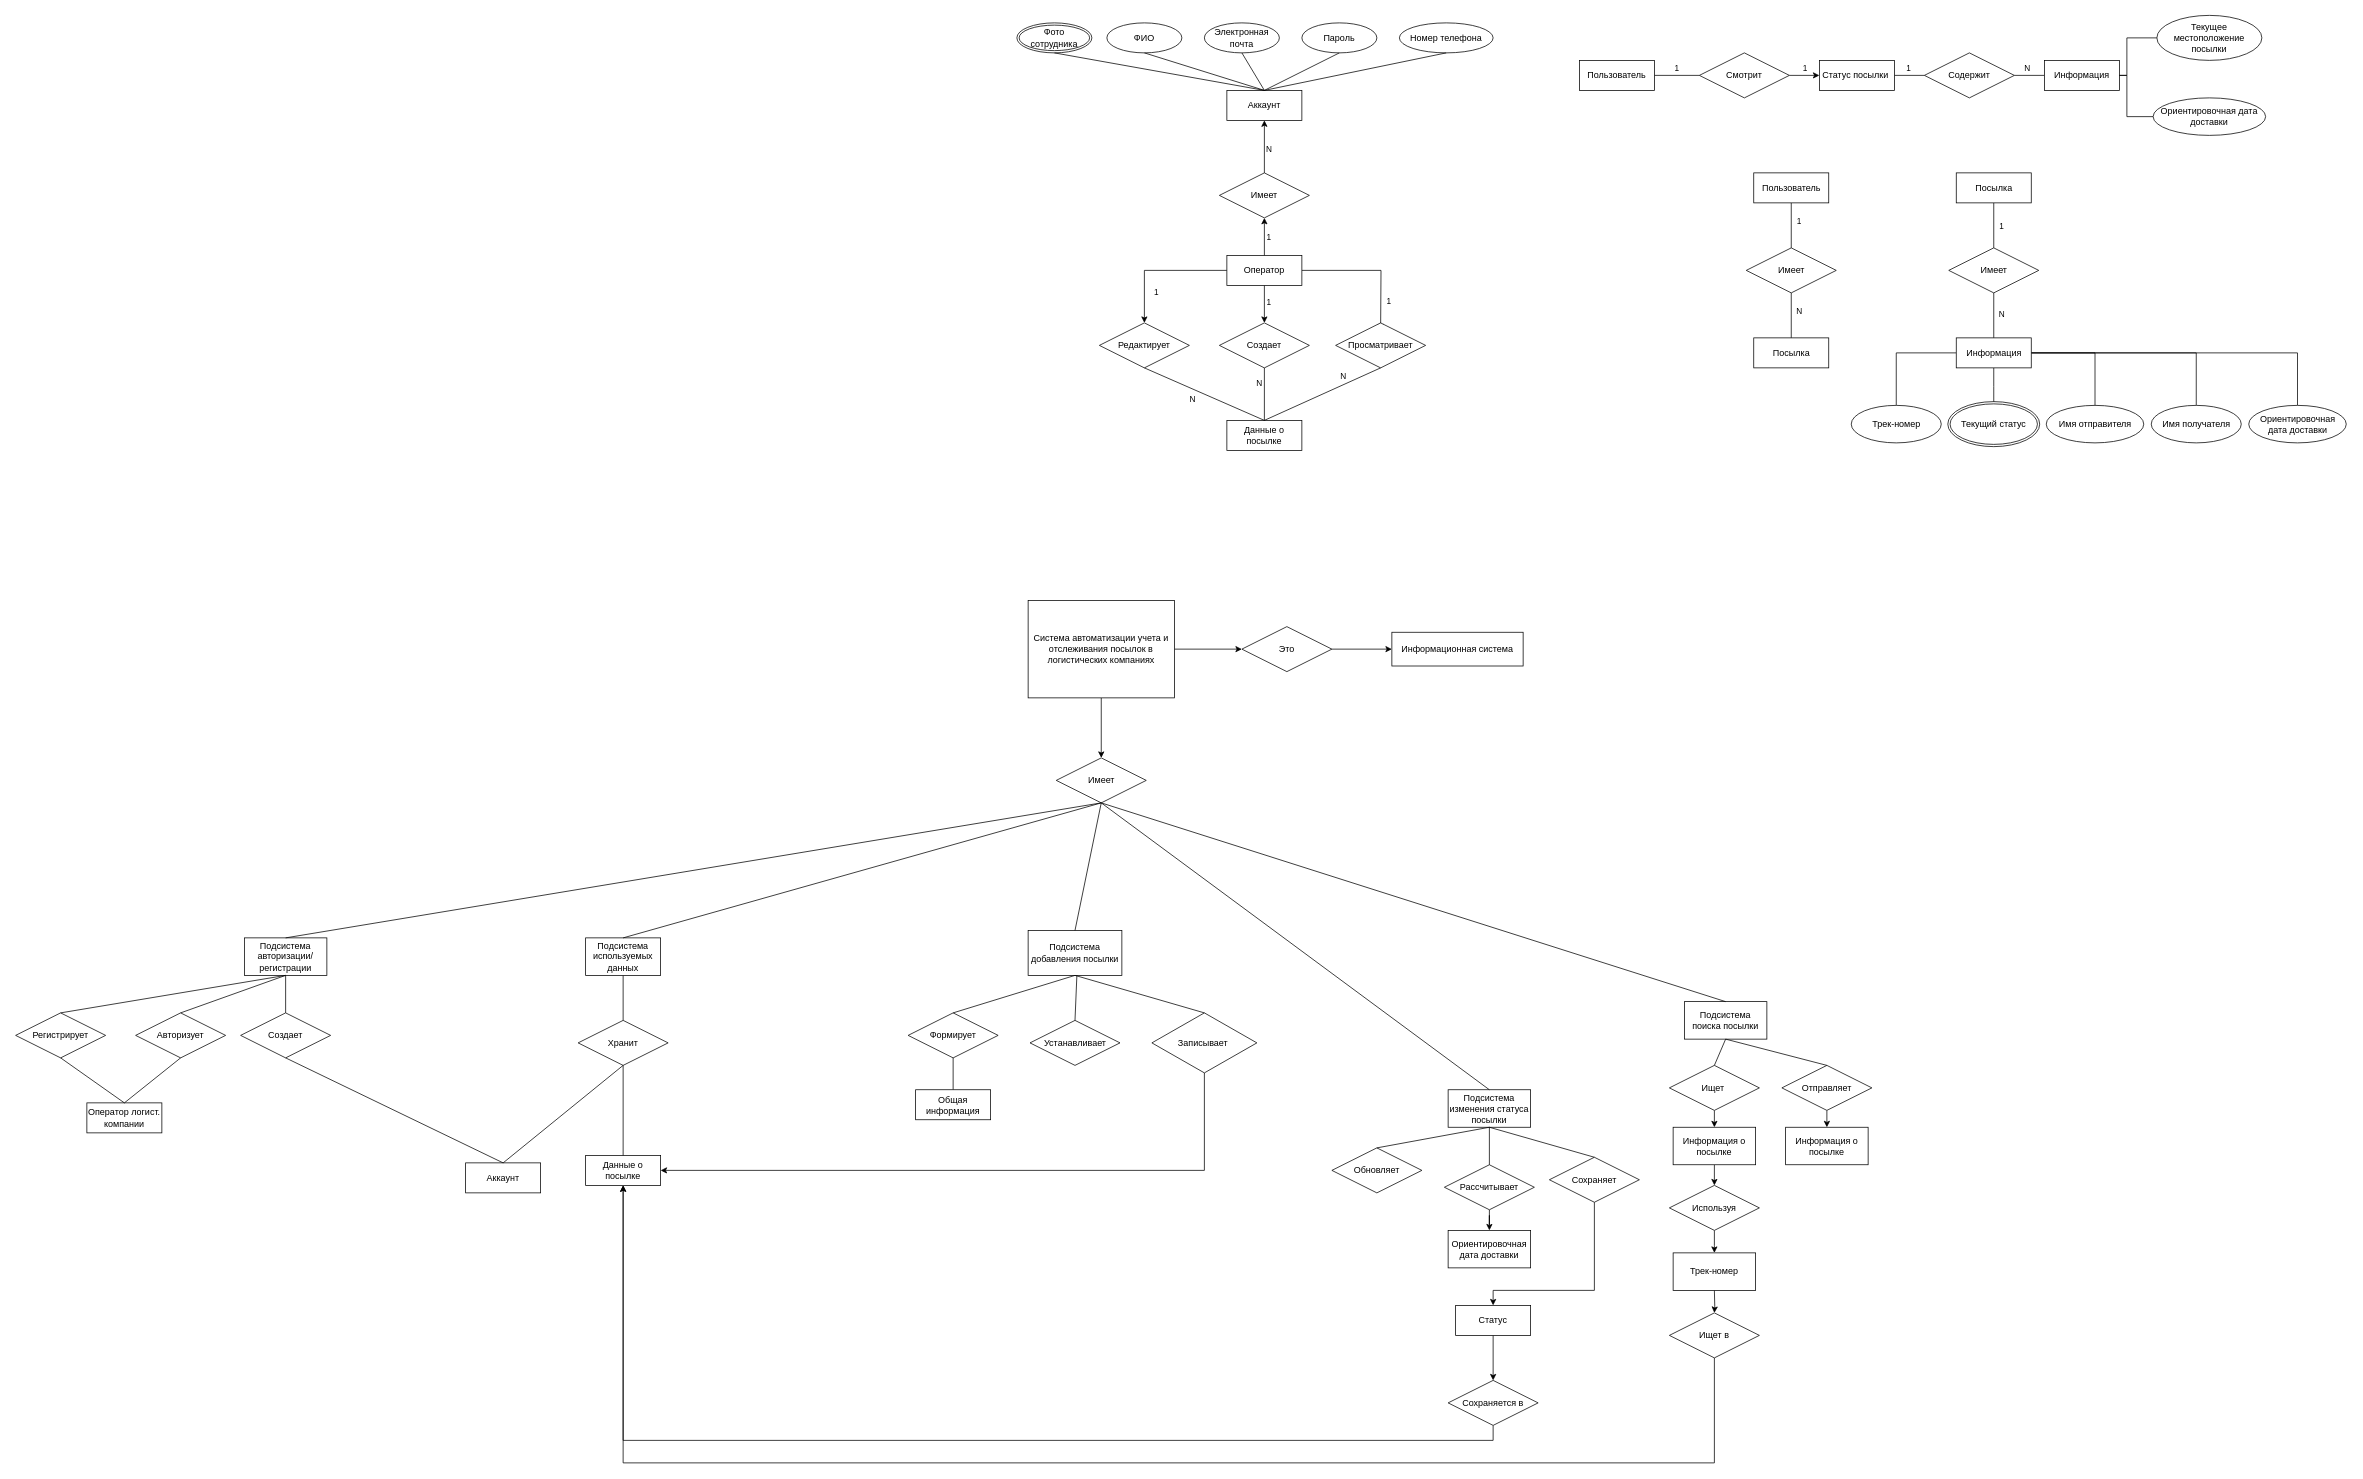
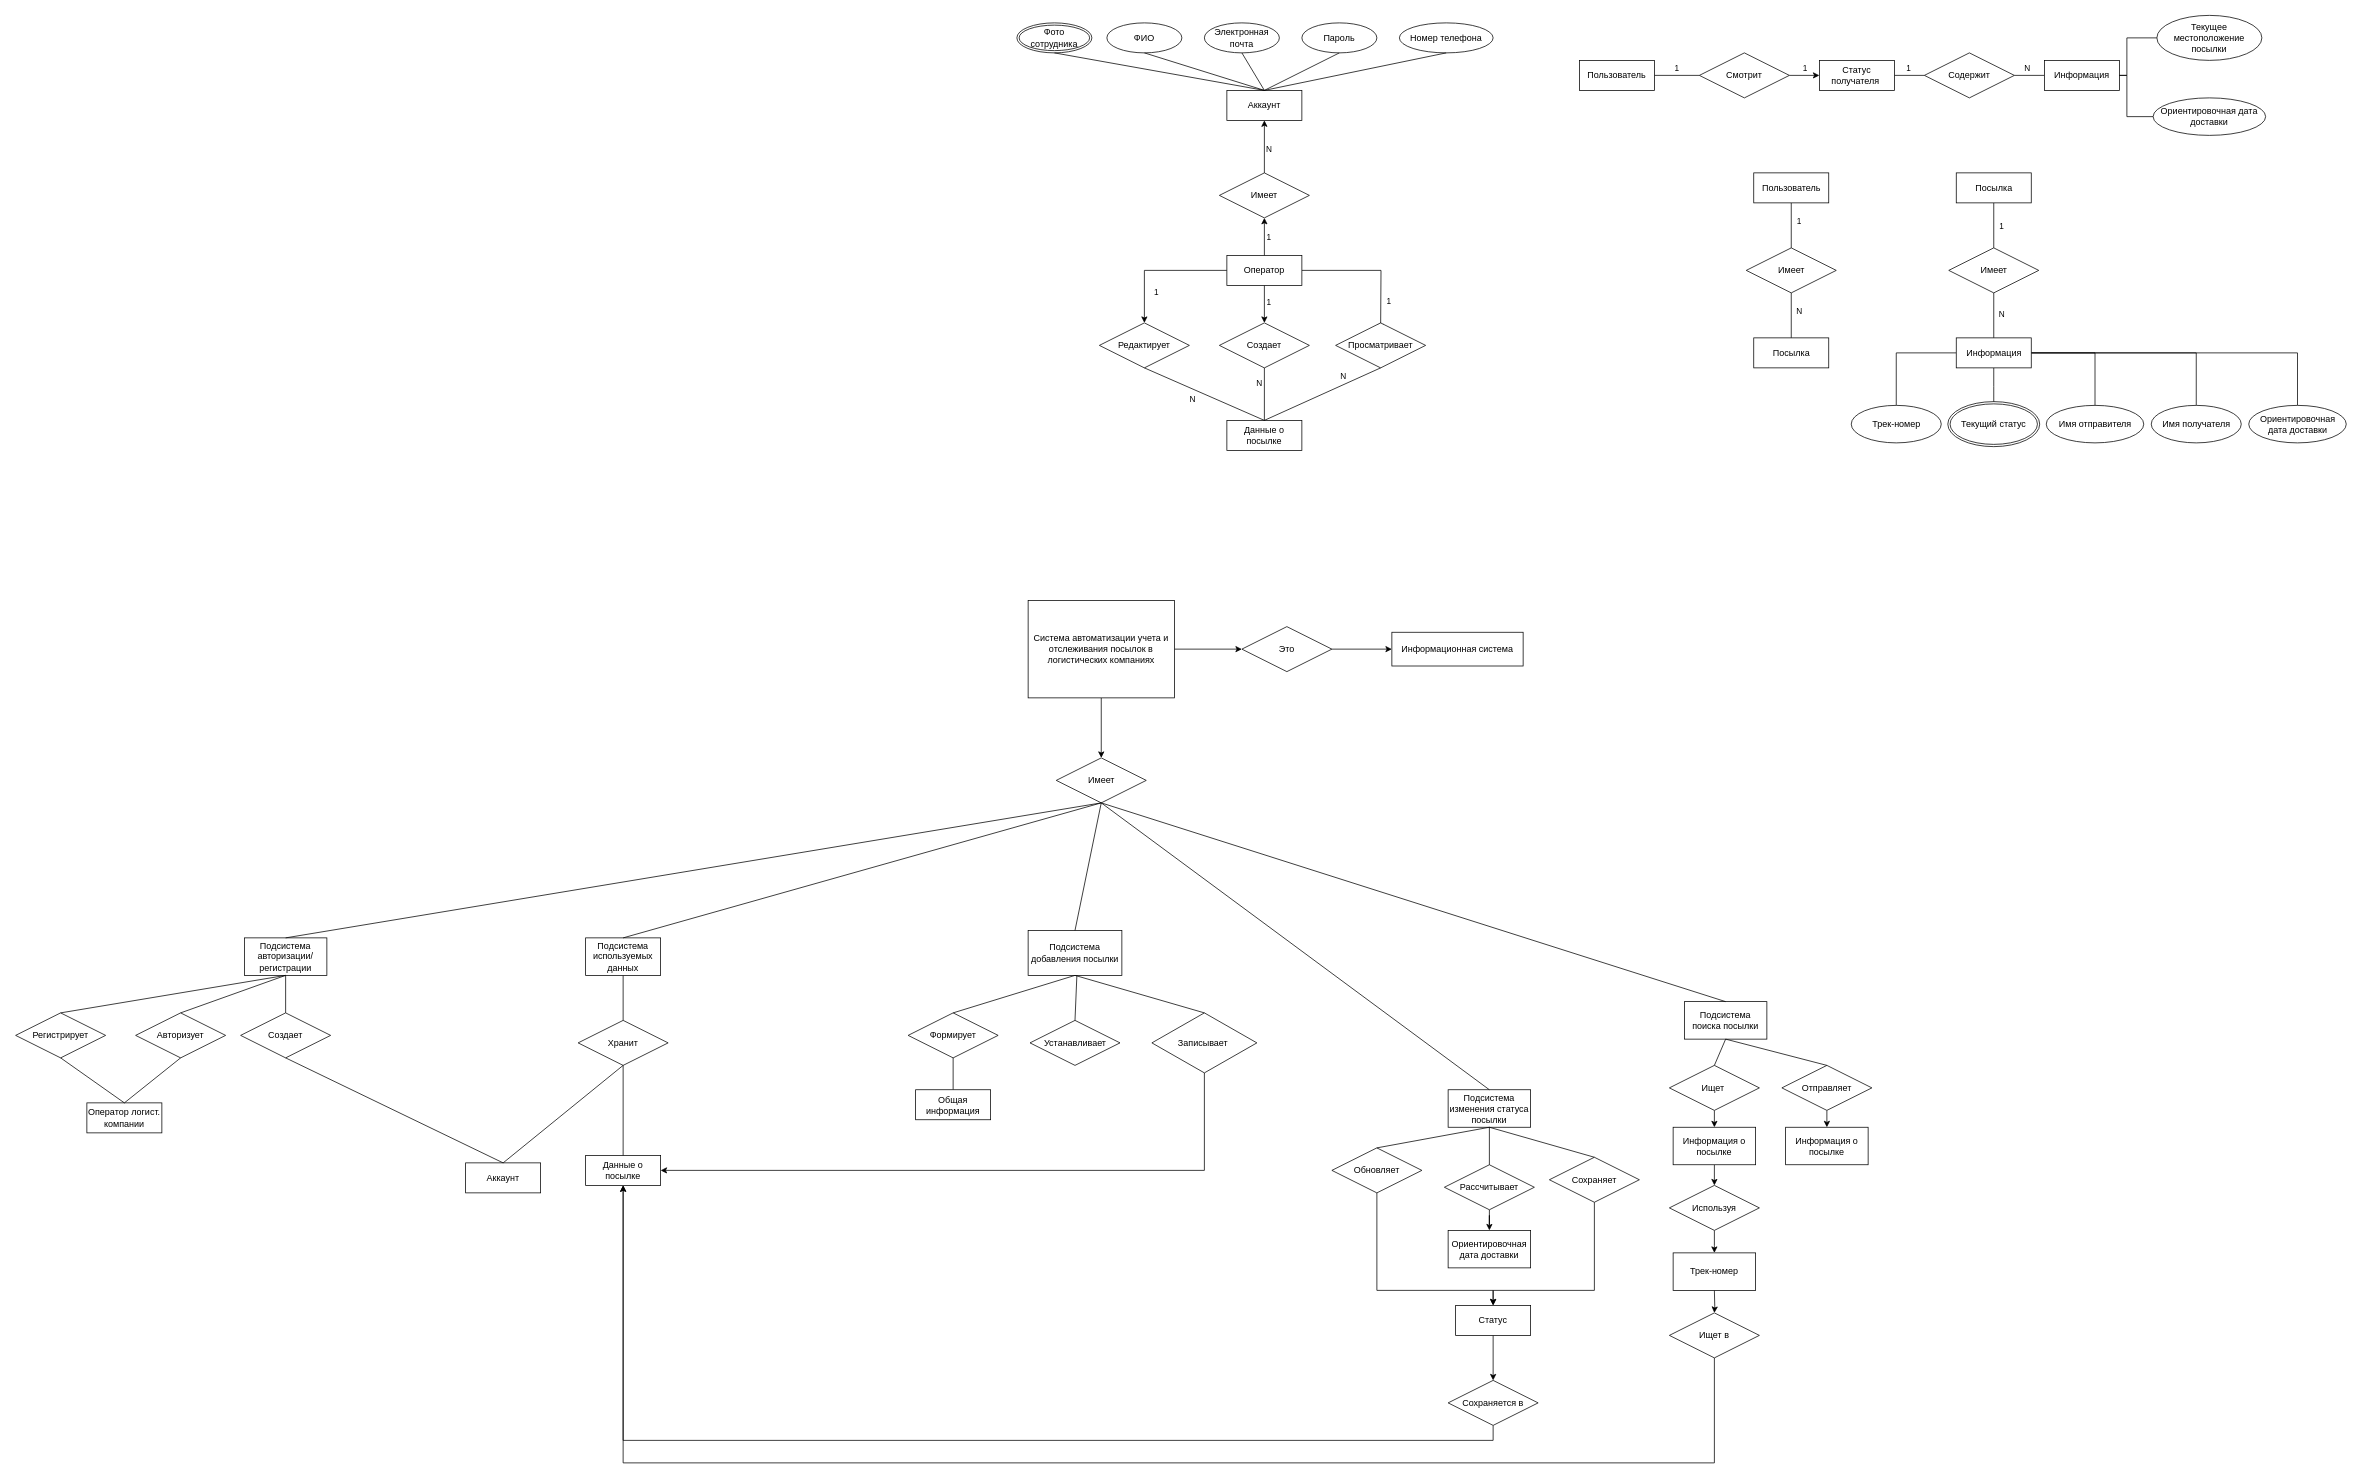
node "Статус посылки": label "Статус посылки" -> "Статус получателя"
edge "Обновляет" -> "Статус": added
